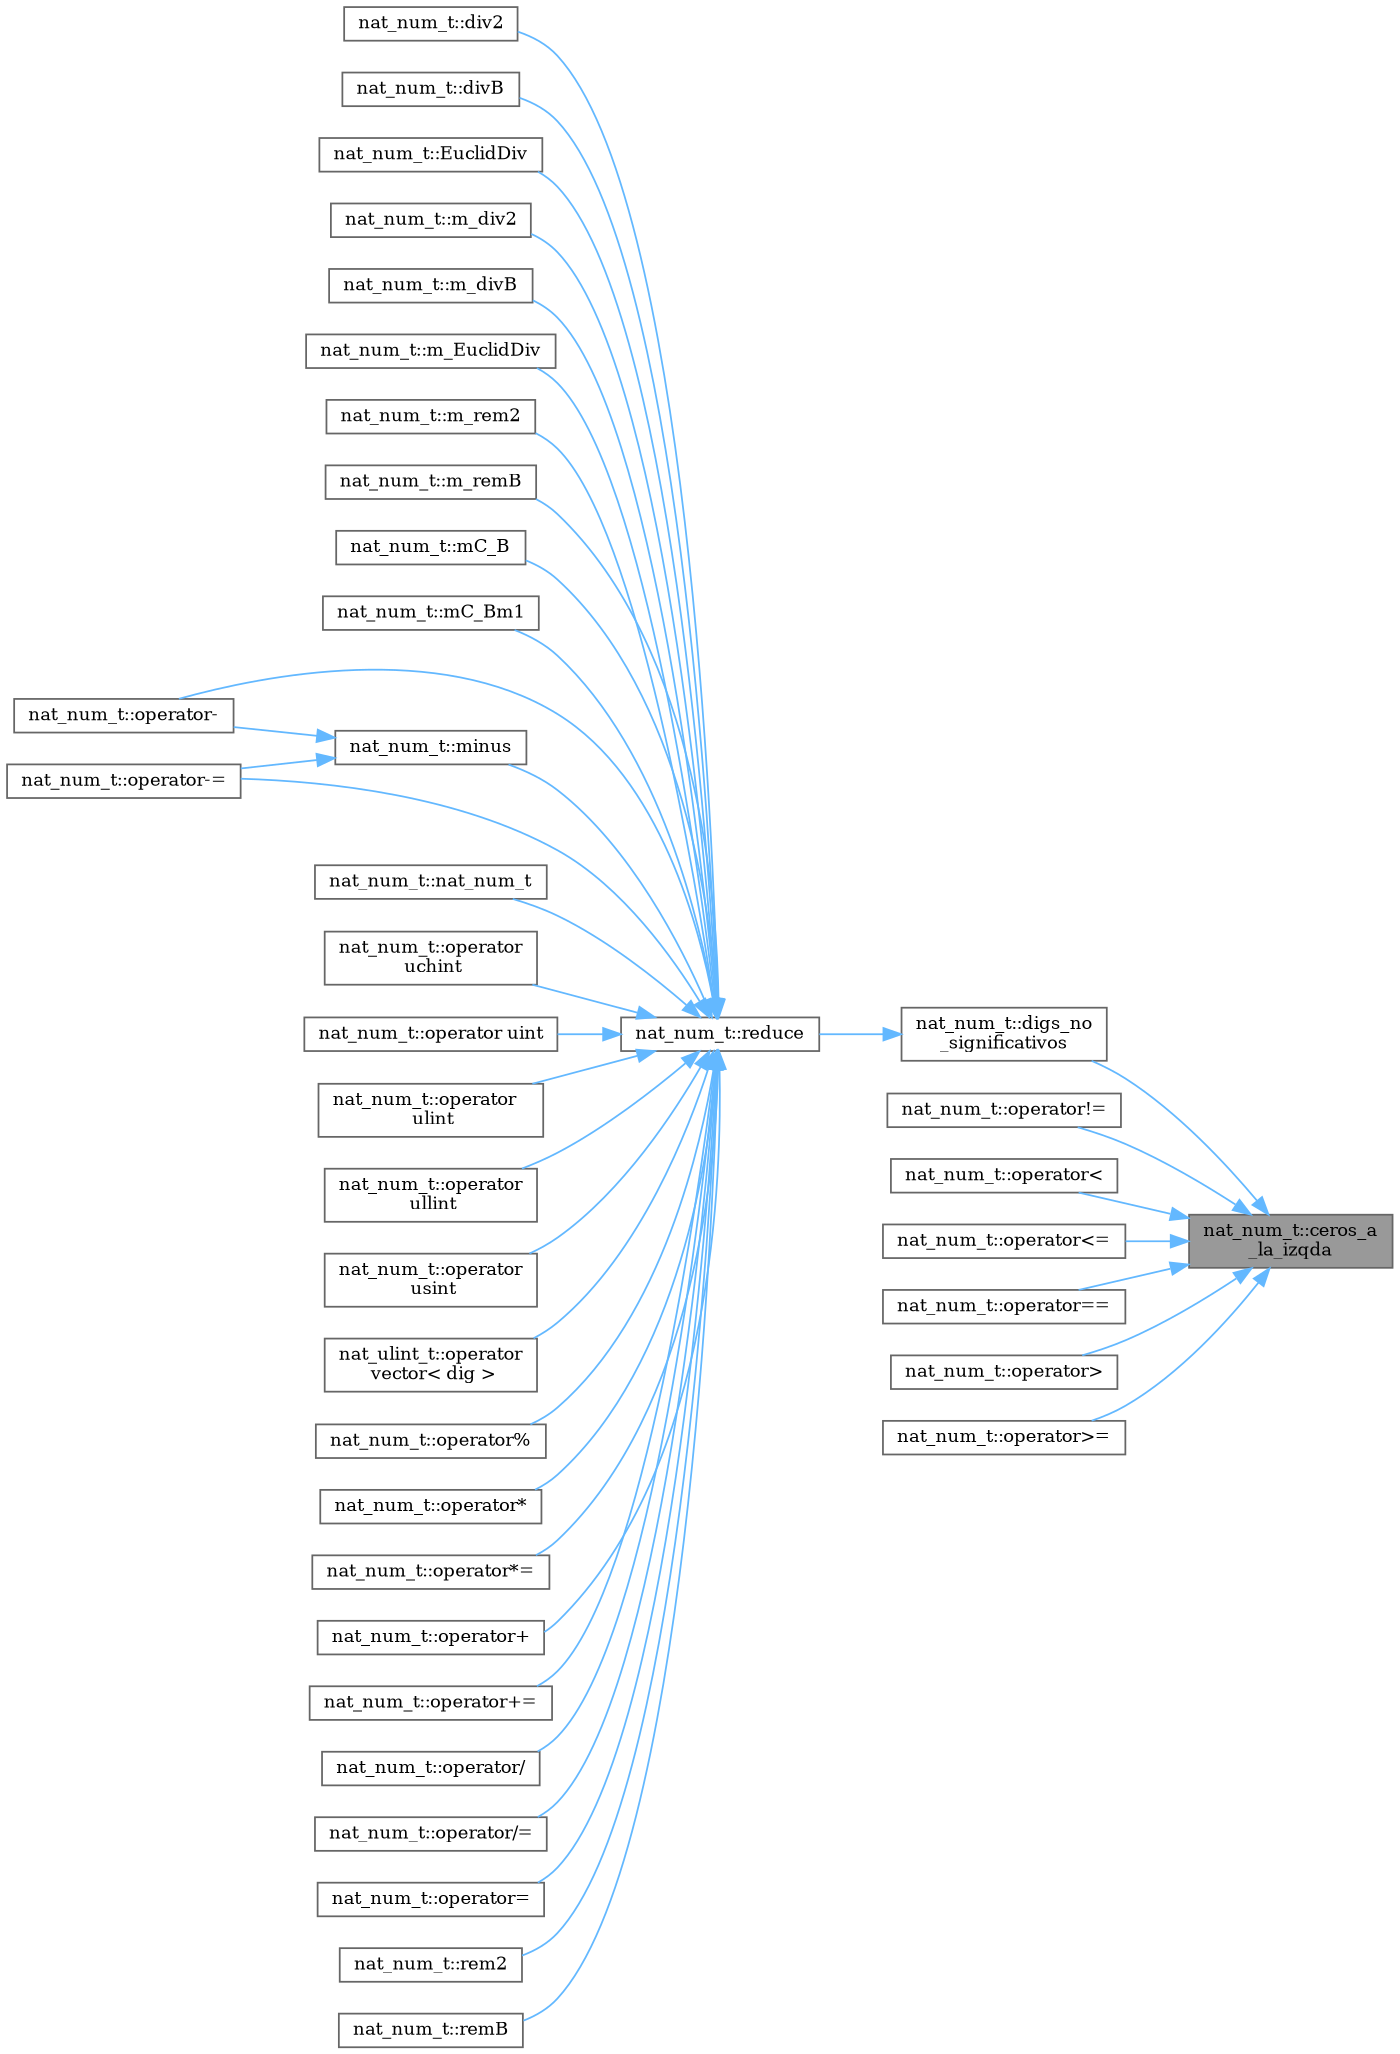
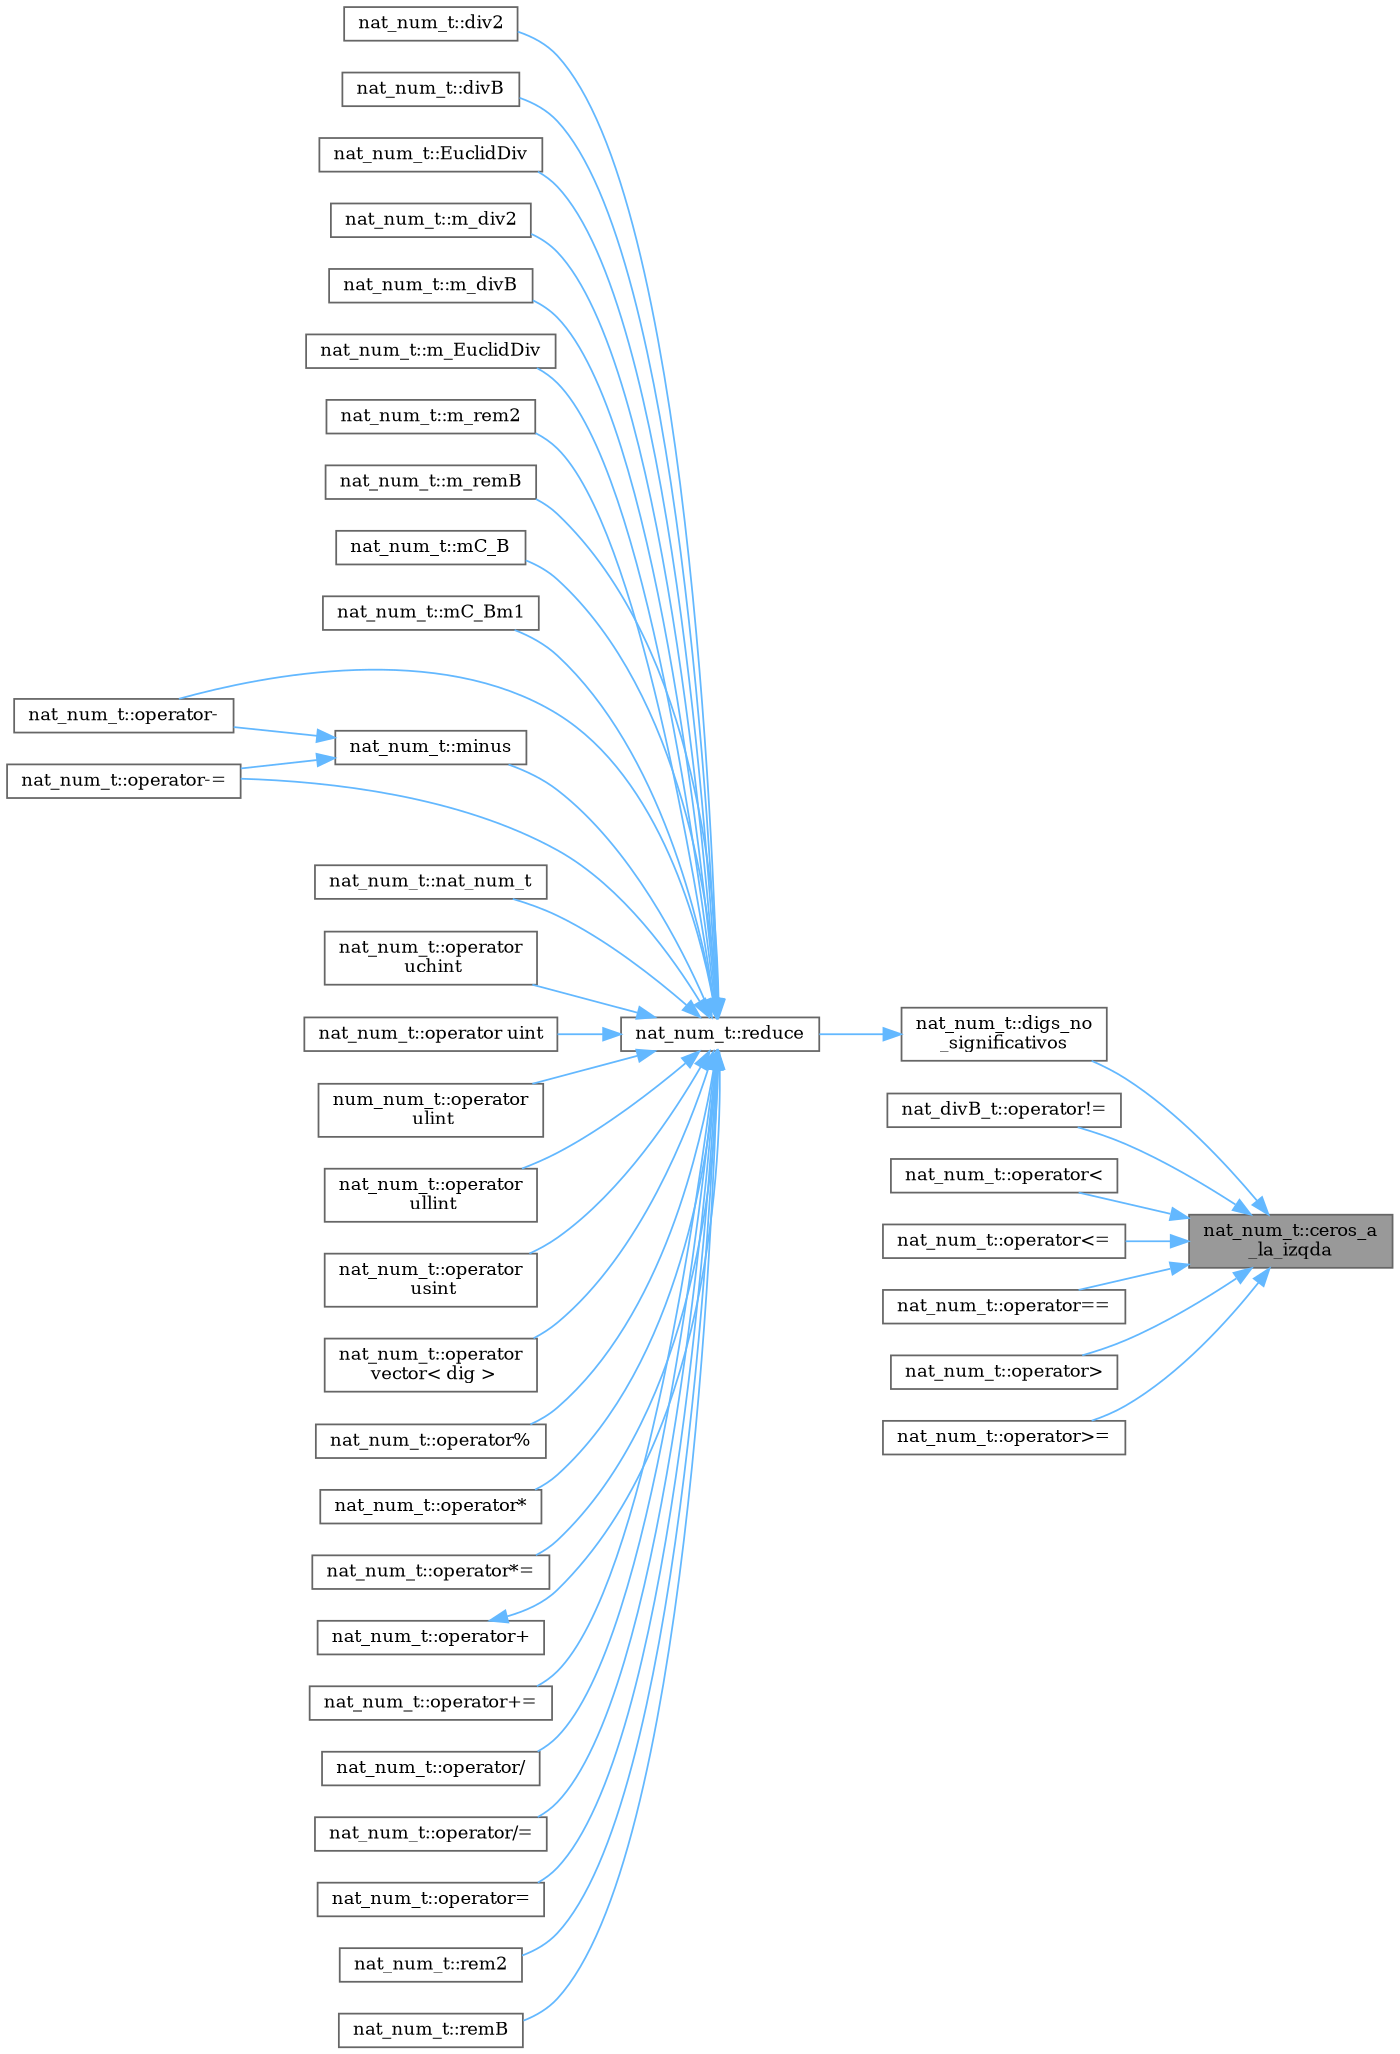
node "nat_num_t::operator ulint": label "nat_num_t::operator ulint" -> "num_num_t::operator ulint"
node "nat_num_t::operator!=": label "nat_num_t::operator!=" -> "nat_divB_t::operator!="
node "nat_ulint_t::operator vector< dig >": label "nat_ulint_t::operator vector< dig >" -> "nat_num_t::operator vector< dig >"
edge "nat_num_t::operator+" -> "nat_num_t::reduce": reversed
